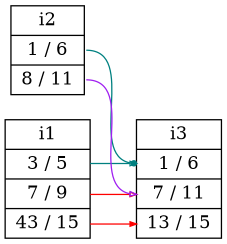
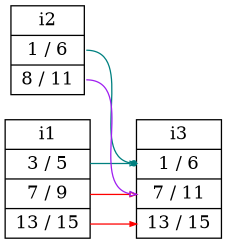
node "i1": text "43 / 15" -> "13 / 15"
